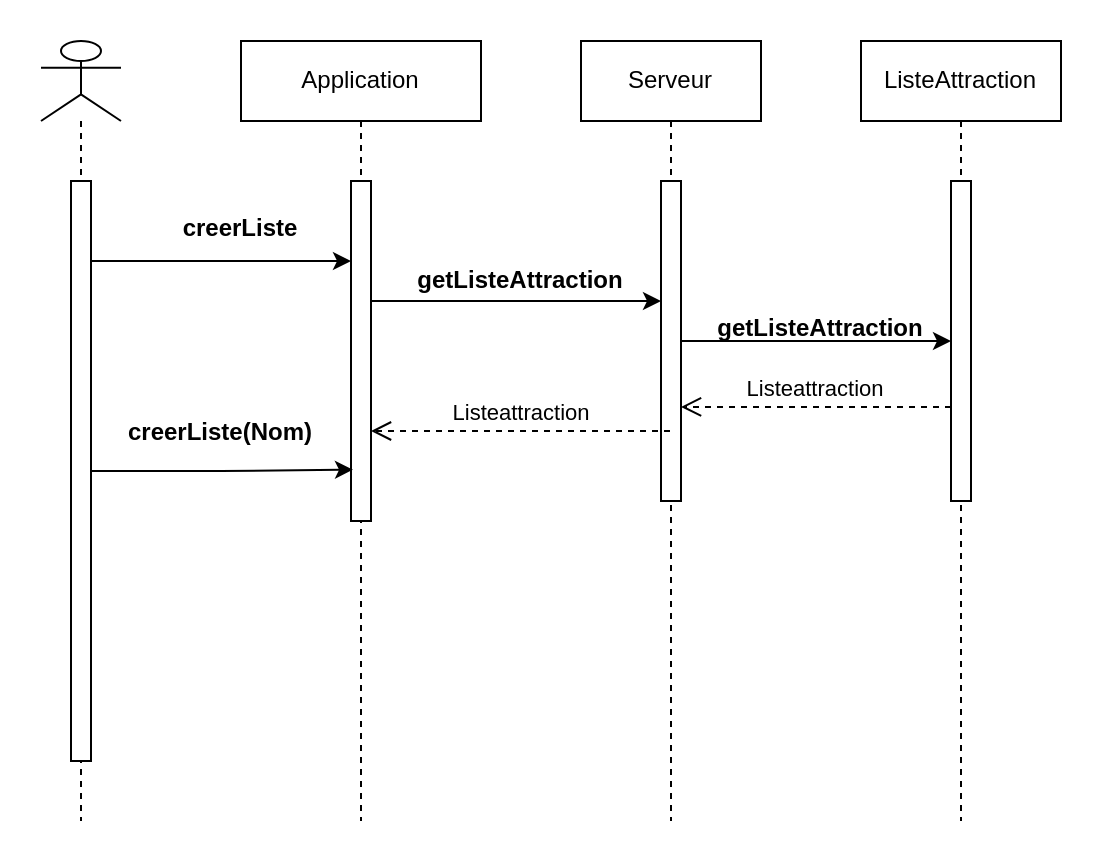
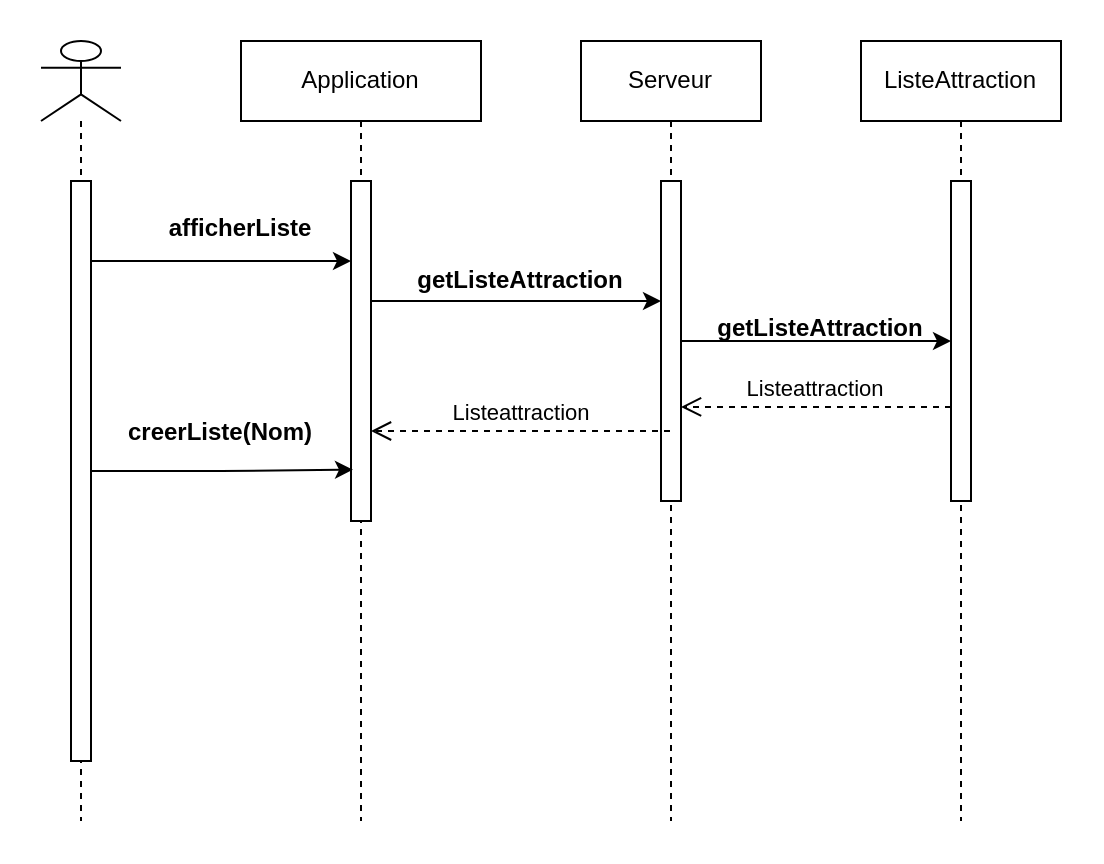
node "creerListe": label "creerListe" -> "afficherListe"
